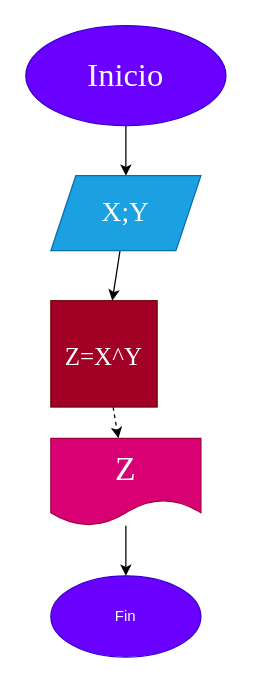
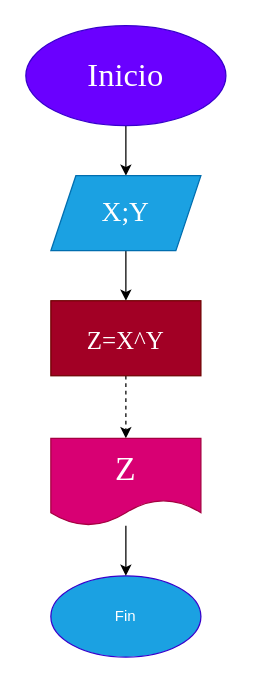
node "Z=X^Y": size 106x106 -> 150x75
node "Fin": fillcolor #6a00ff -> #1ba1e2
